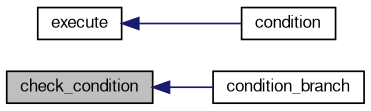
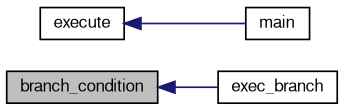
node "condition": label "condition" -> "main"
node "check_condition": label "check_condition" -> "branch_condition"
node "condition_branch": label "condition_branch" -> "exec_branch"
